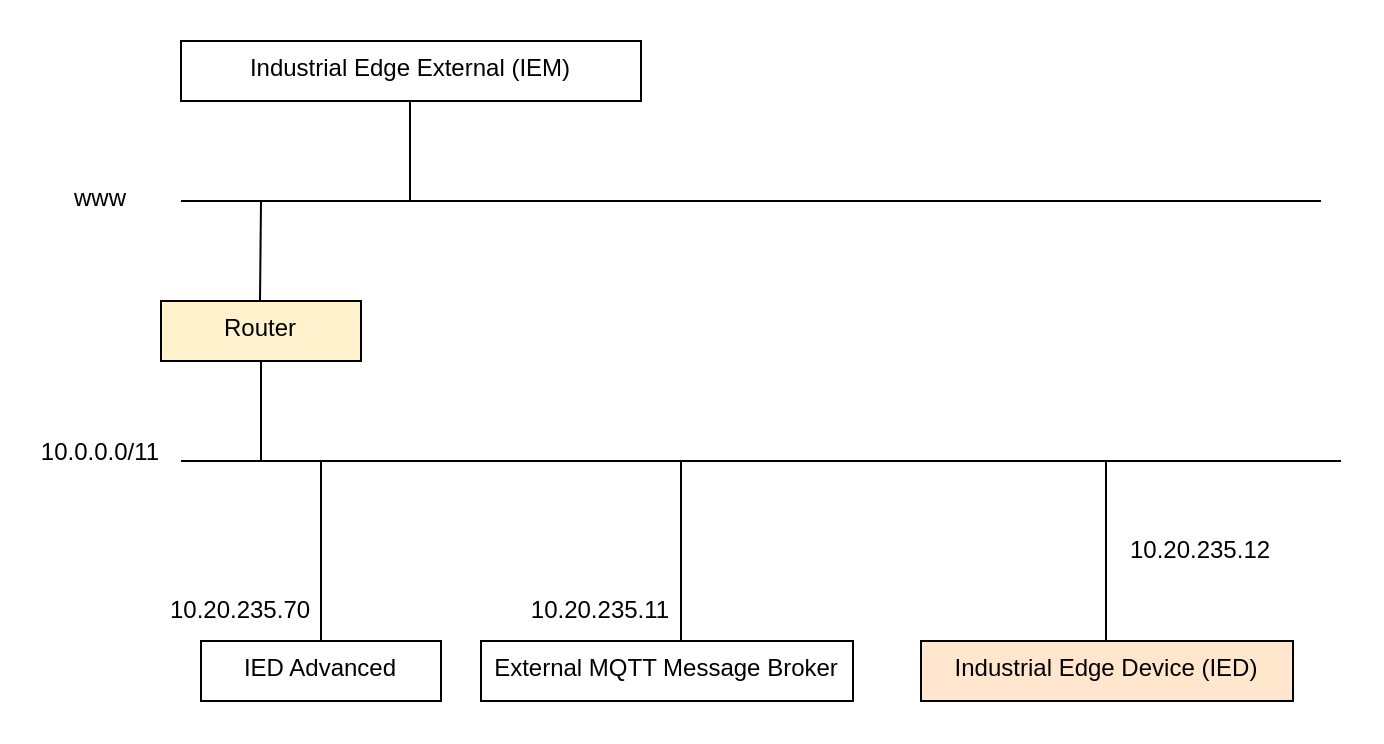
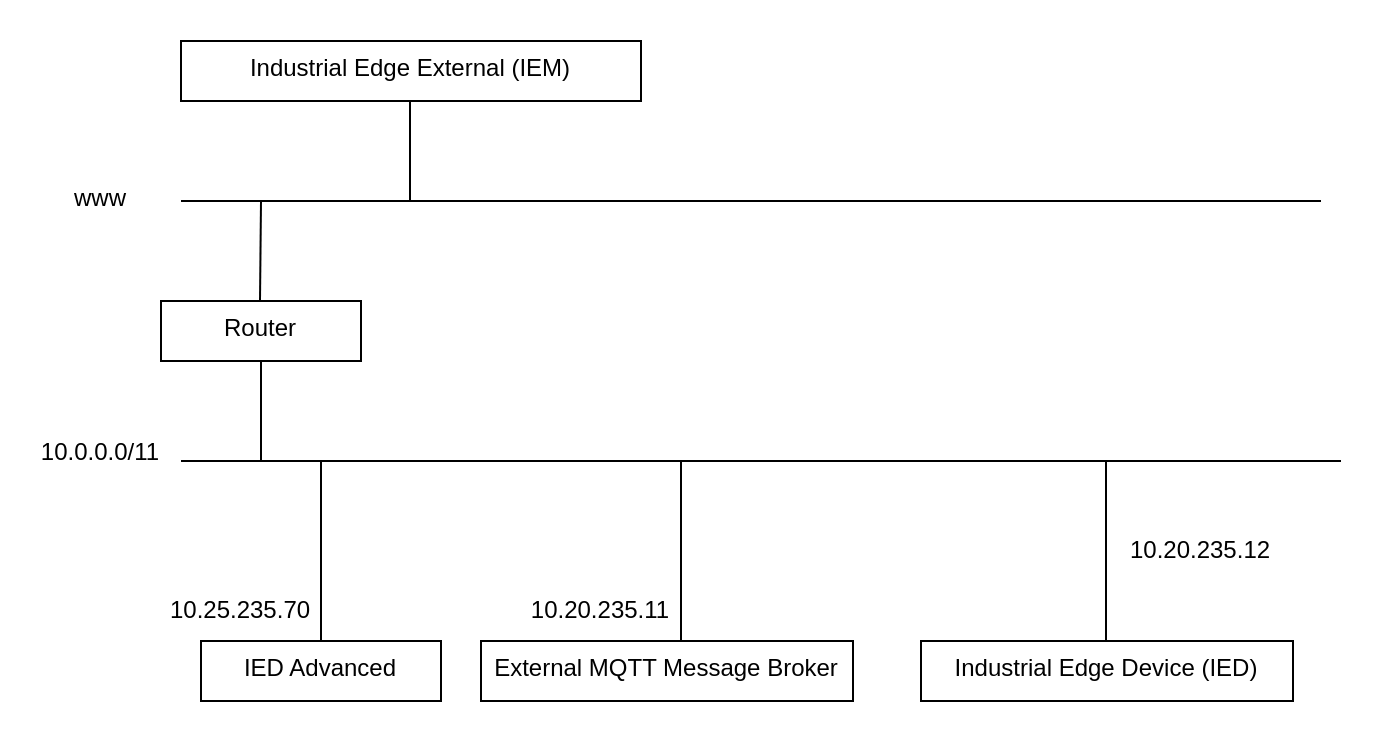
node "Router": fillcolor #fff2cc -> #ffffff
node "10.20.235.70": label "10.20.235.70" -> "10.25.235.70"
node "Industrial Edge Device (IED)": fillcolor #ffe6cc -> #ffffff
